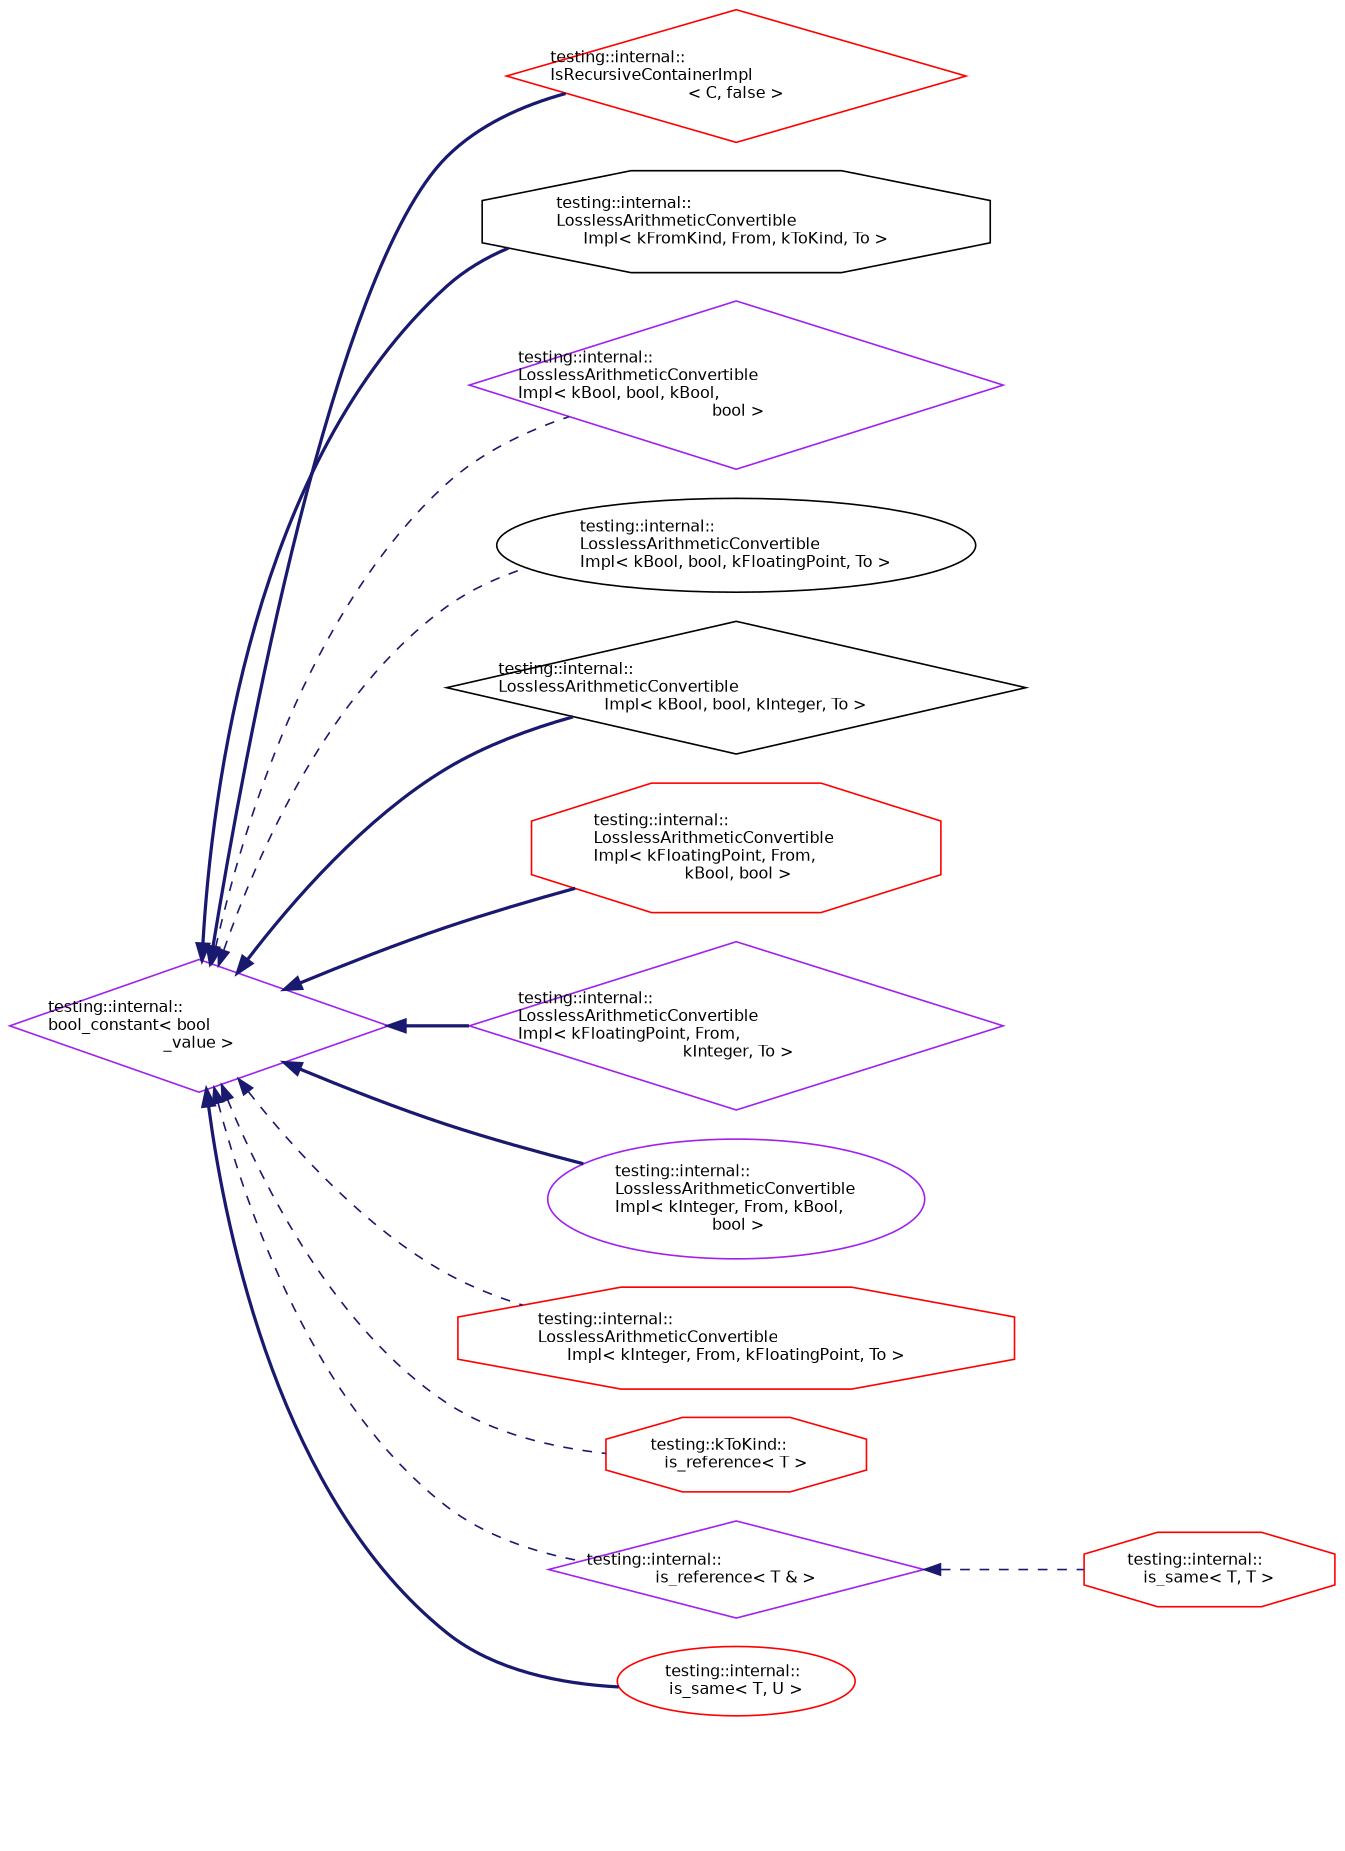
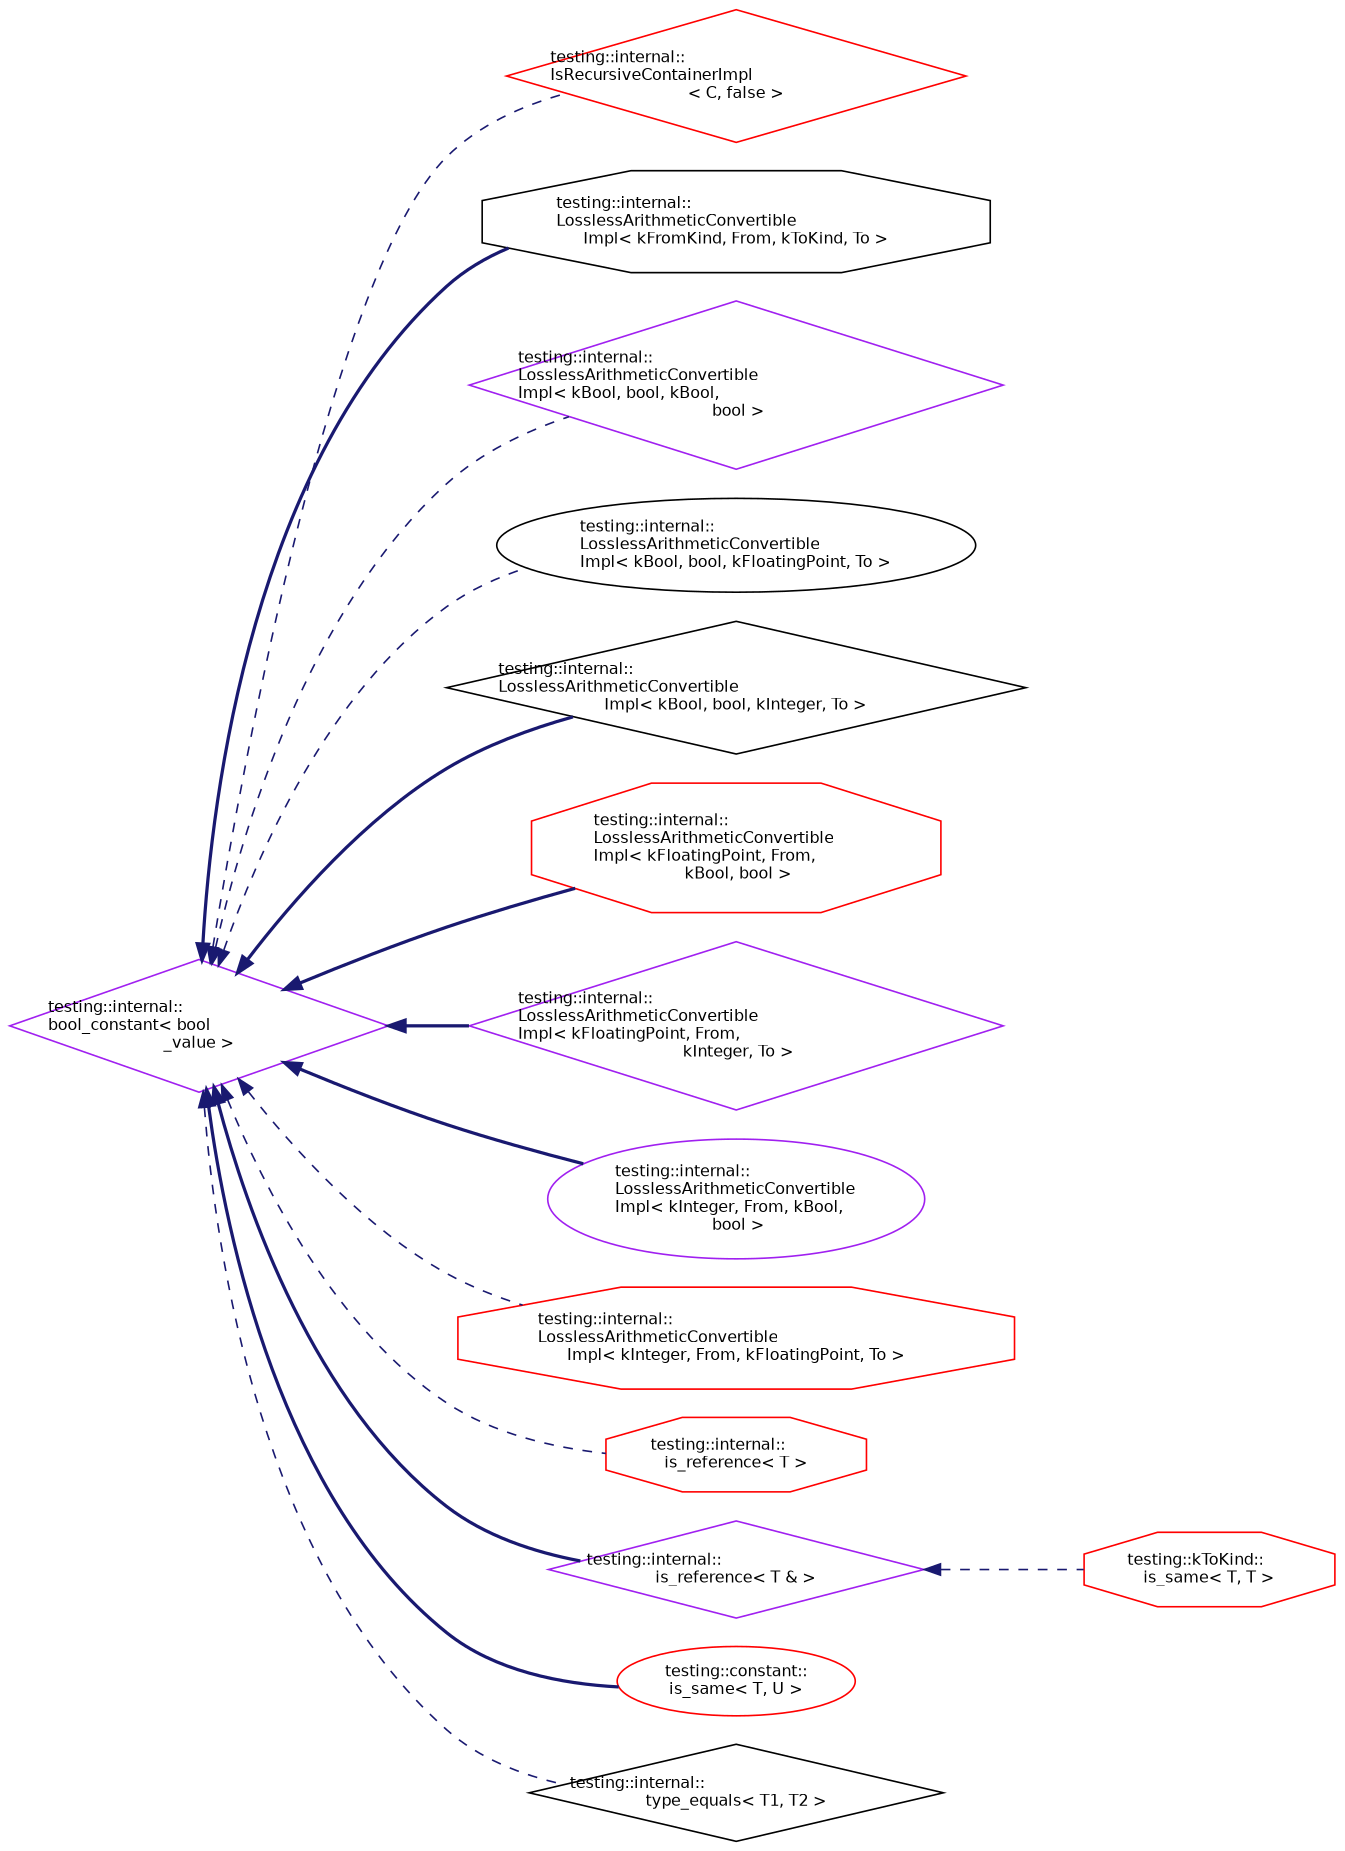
edge "testing::internal:: IsRecursiveContainerImpl < C, false >" -> "testing::internal:: bool_constant< bool _value >": style bold -> dashed
edge "testing::internal:: is_reference< T & >" -> "testing::internal:: bool_constant< bool _value >": style dashed -> bold
node "testing::kToKind:: is_reference< T >": label "testing::kToKind:: is_reference< T >" -> "testing::internal:: is_reference< T >"
node "testing::internal:: is_same< T, T >": label "testing::internal:: is_same< T, T >" -> "testing::kToKind:: is_same< T, T >"
node "testing::internal:: is_same< T, U >": label "testing::internal:: is_same< T, U >" -> "testing::constant:: is_same< T, U >"
node "testing::internal:: type_equals< T1, T2 >": added
